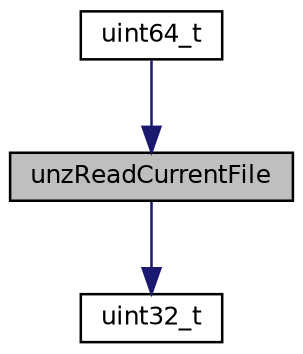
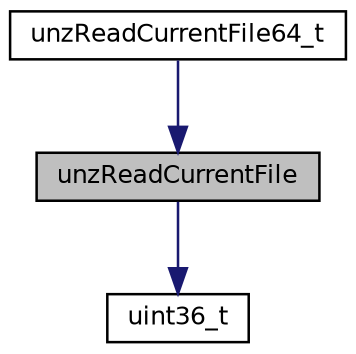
node "uint64_t": label "uint64_t" -> "unzReadCurrentFile64_t"
node "uint32_t": label "uint32_t" -> "uint36_t"
